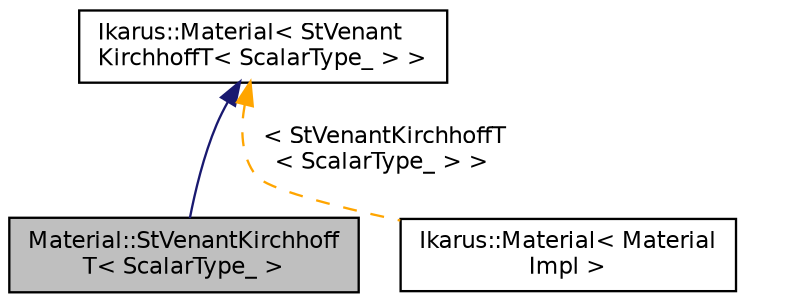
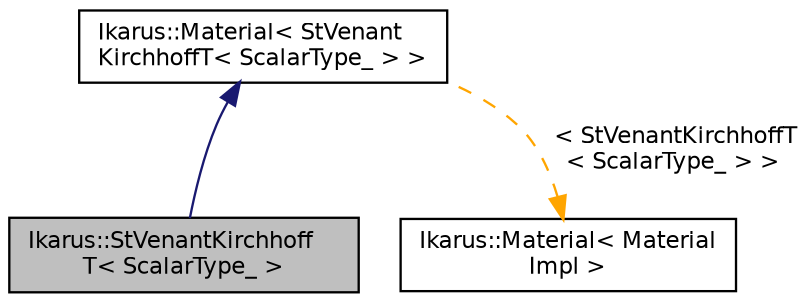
edge "Ikarus::Material< Material Impl >" -> "Ikarus::Material< StVenant KirchhoffT< ScalarType_ > >": reversed
node "Material::StVenantKirchhoff T< ScalarType_ >": label "Material::StVenantKirchhoff T< ScalarType_ >" -> "Ikarus::StVenantKirchhoff T< ScalarType_ >"
